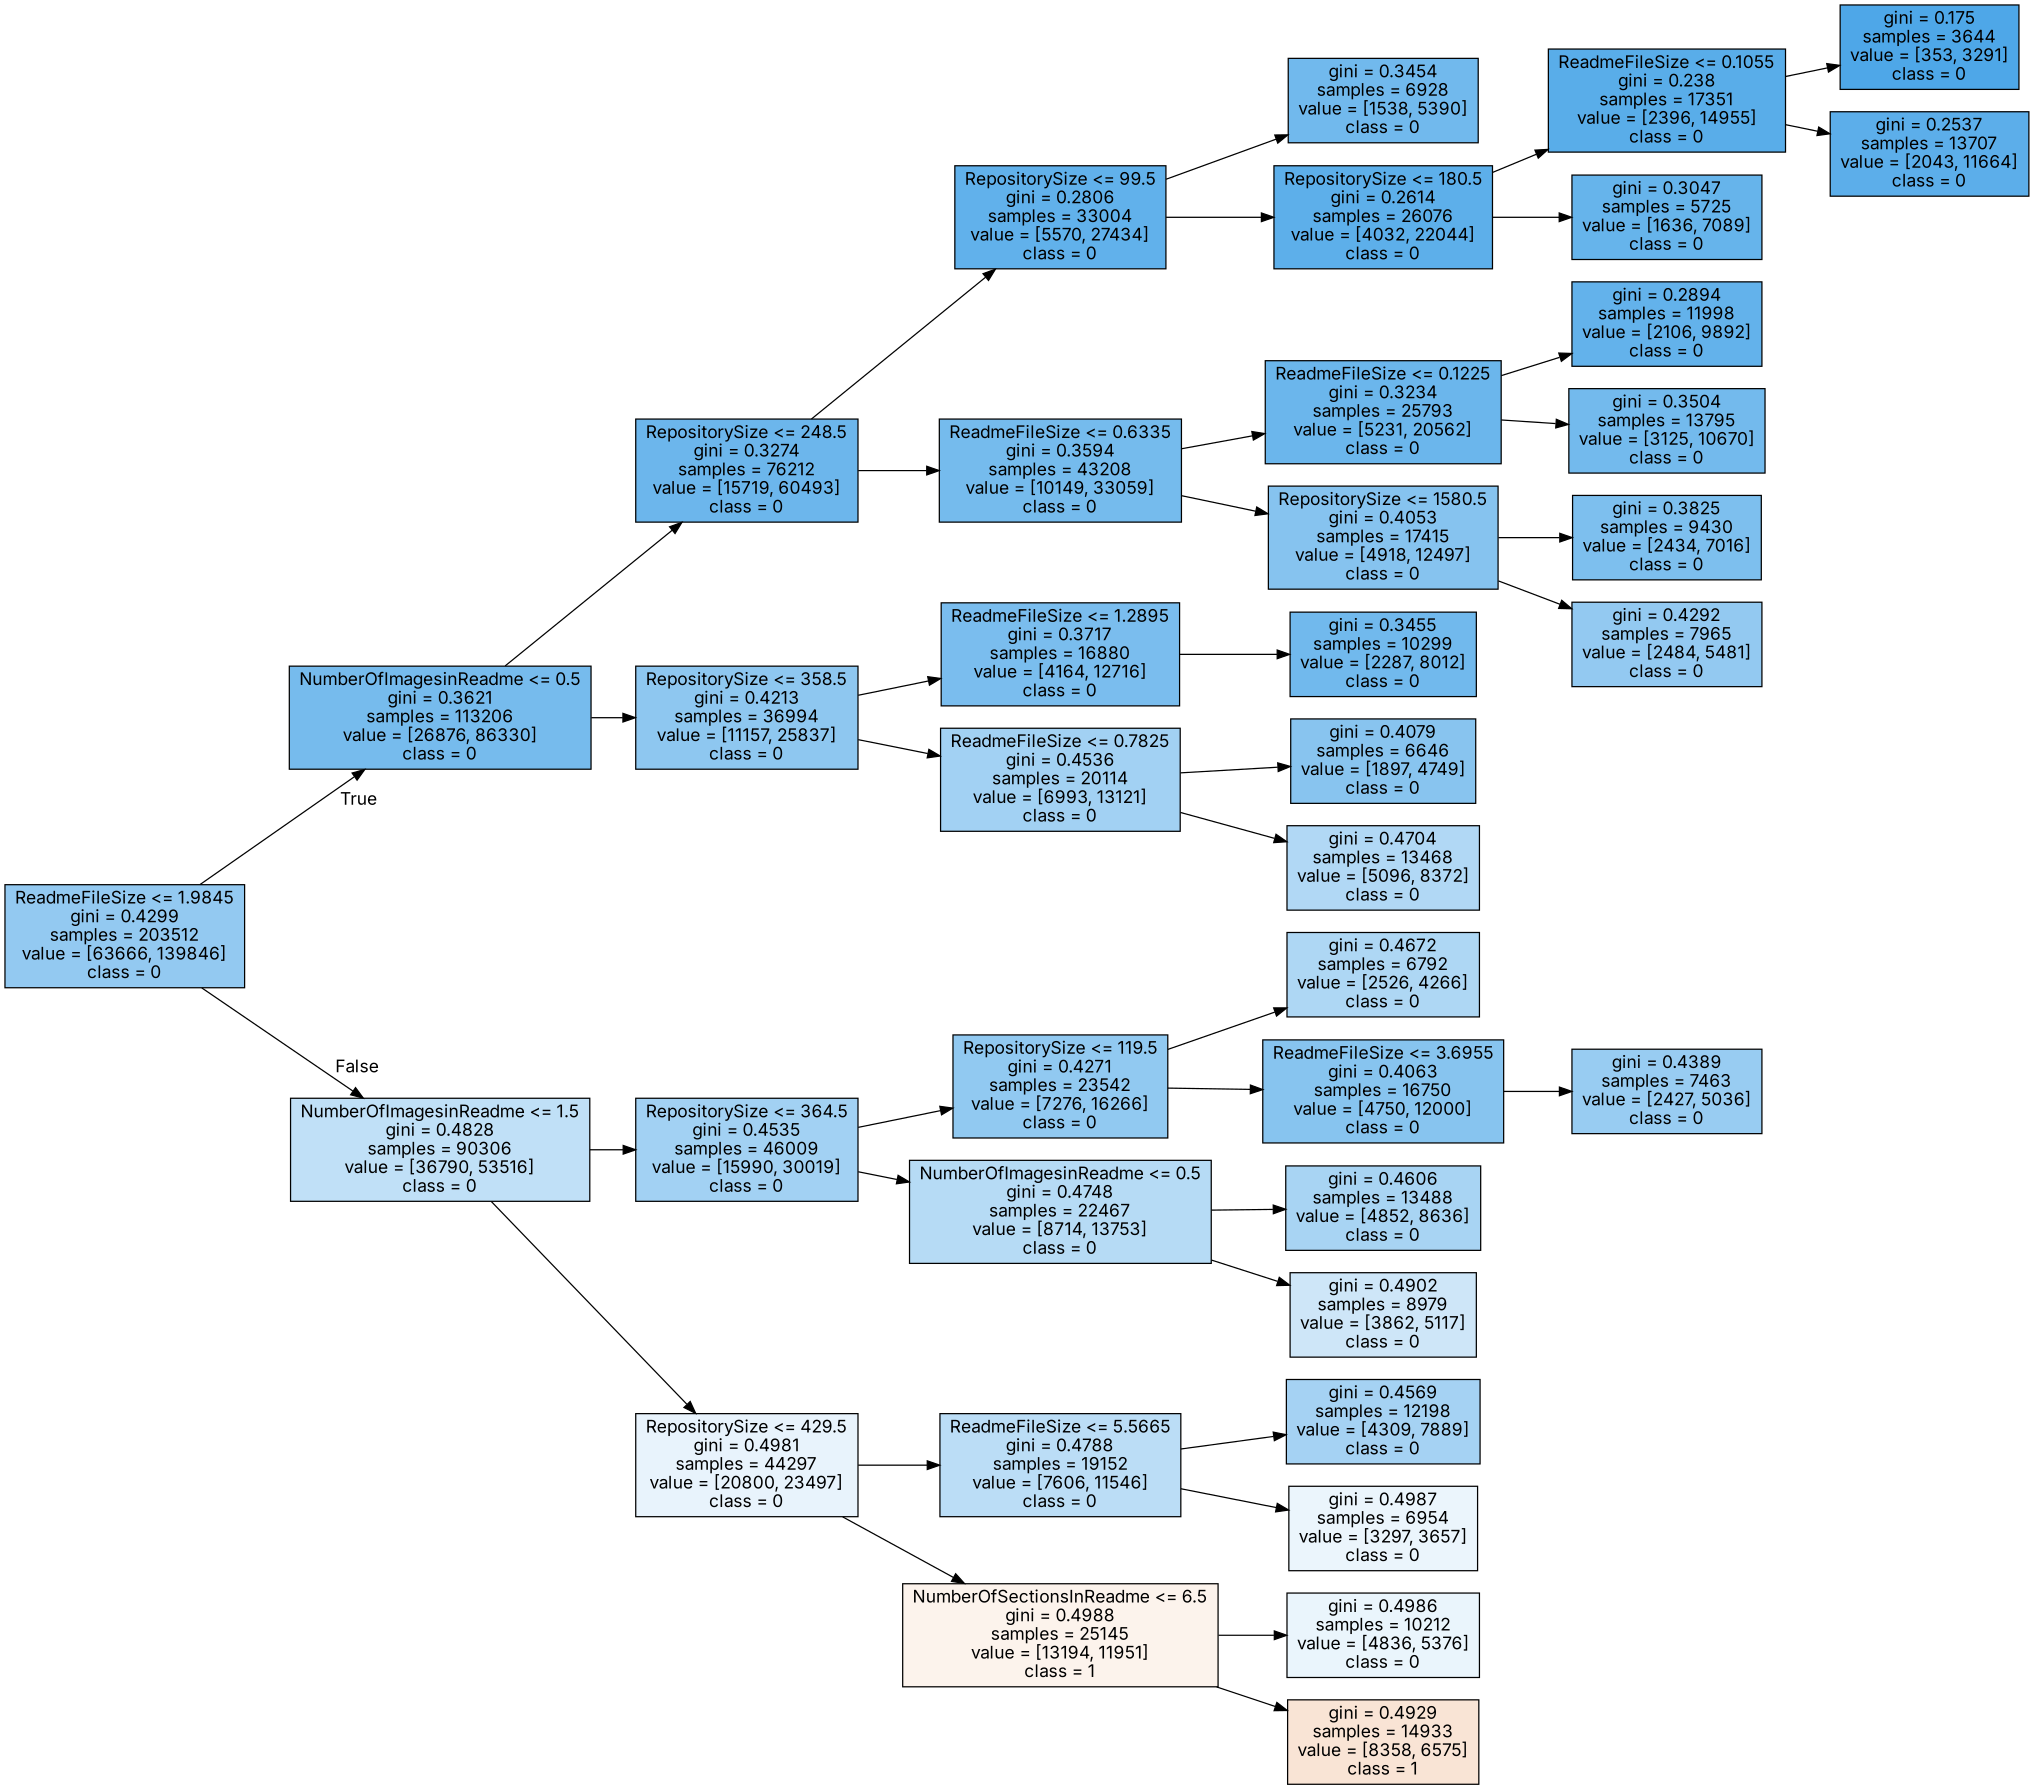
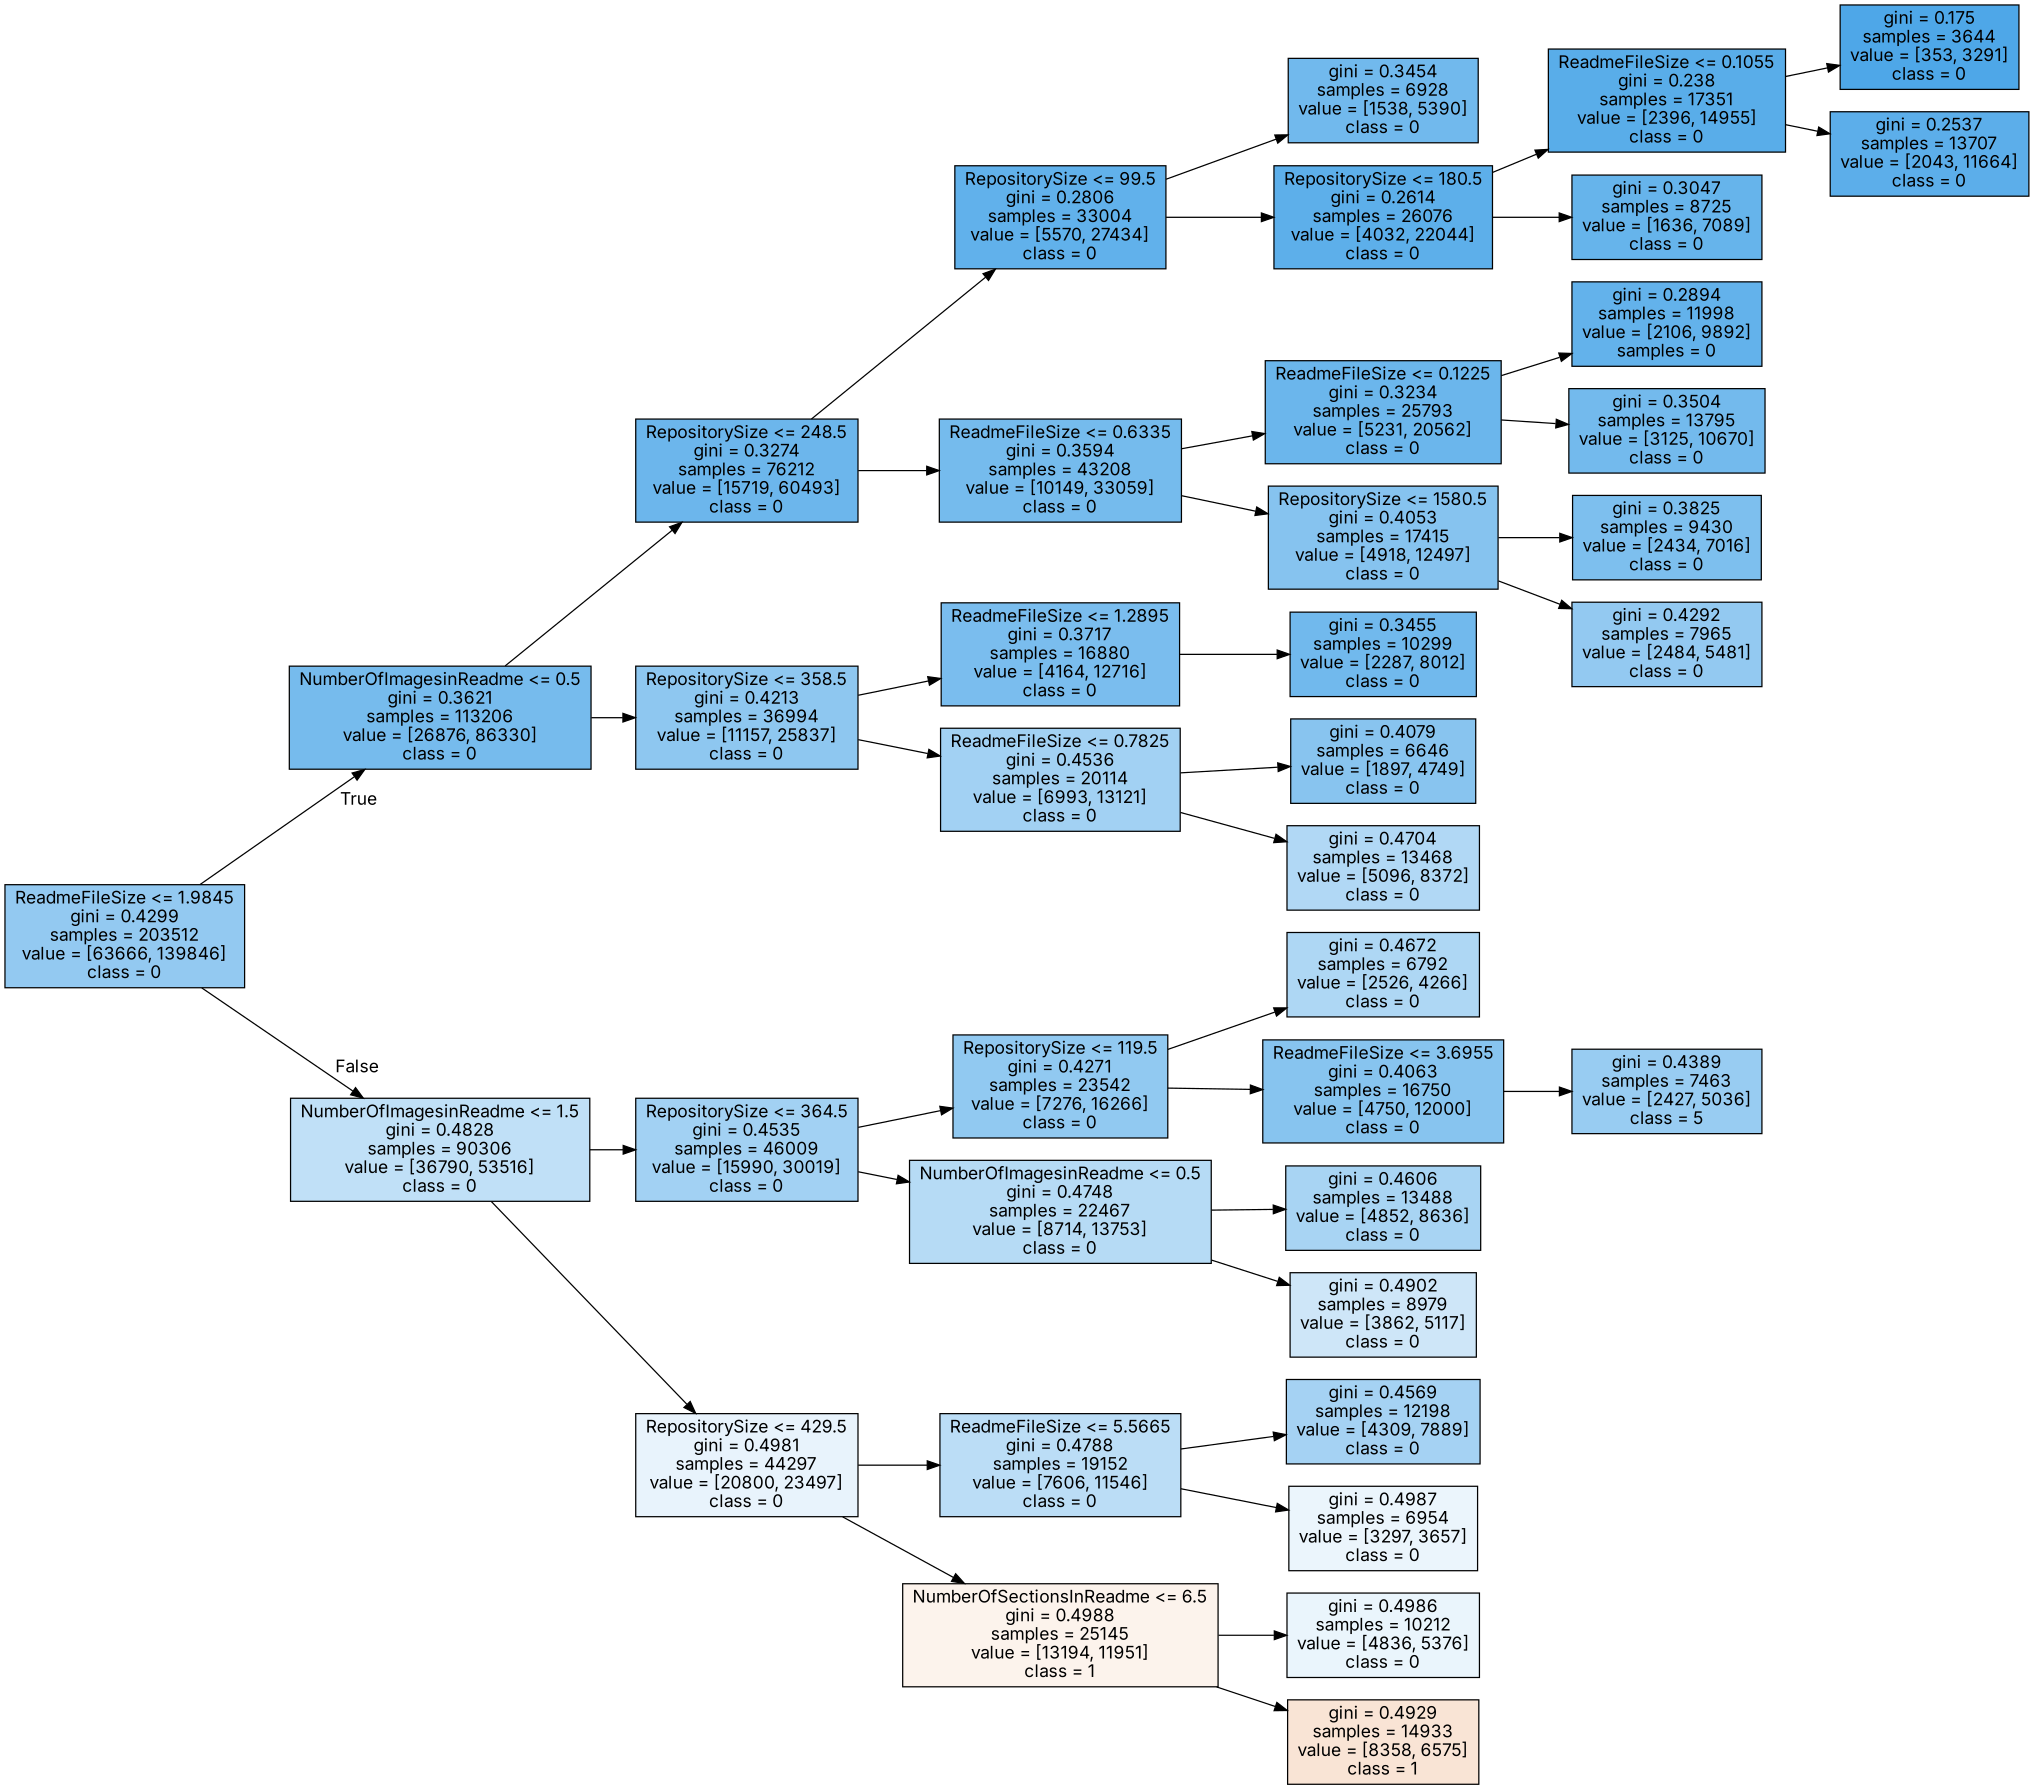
node "gini = 0.3047 samples = 5725 value = [1636, 7089] class = 0": label "gini = 0.3047 samples = 5725 value = [1636, 7089] class = 0" -> "gini = 0.3047 samples = 8725 value = [1636, 7089] class = 0"
node "gini = 0.2894 samples = 11998 value = [2106, 9892] class = 0": label "gini = 0.2894 samples = 11998 value = [2106, 9892] class = 0" -> "gini = 0.2894 samples = 11998 value = [2106, 9892] samples = 0"
node "gini = 0.4389 samples = 7463 value = [2427, 5036] class = 0": label "gini = 0.4389 samples = 7463 value = [2427, 5036] class = 0" -> "gini = 0.4389 samples = 7463 value = [2427, 5036] class = 5"
